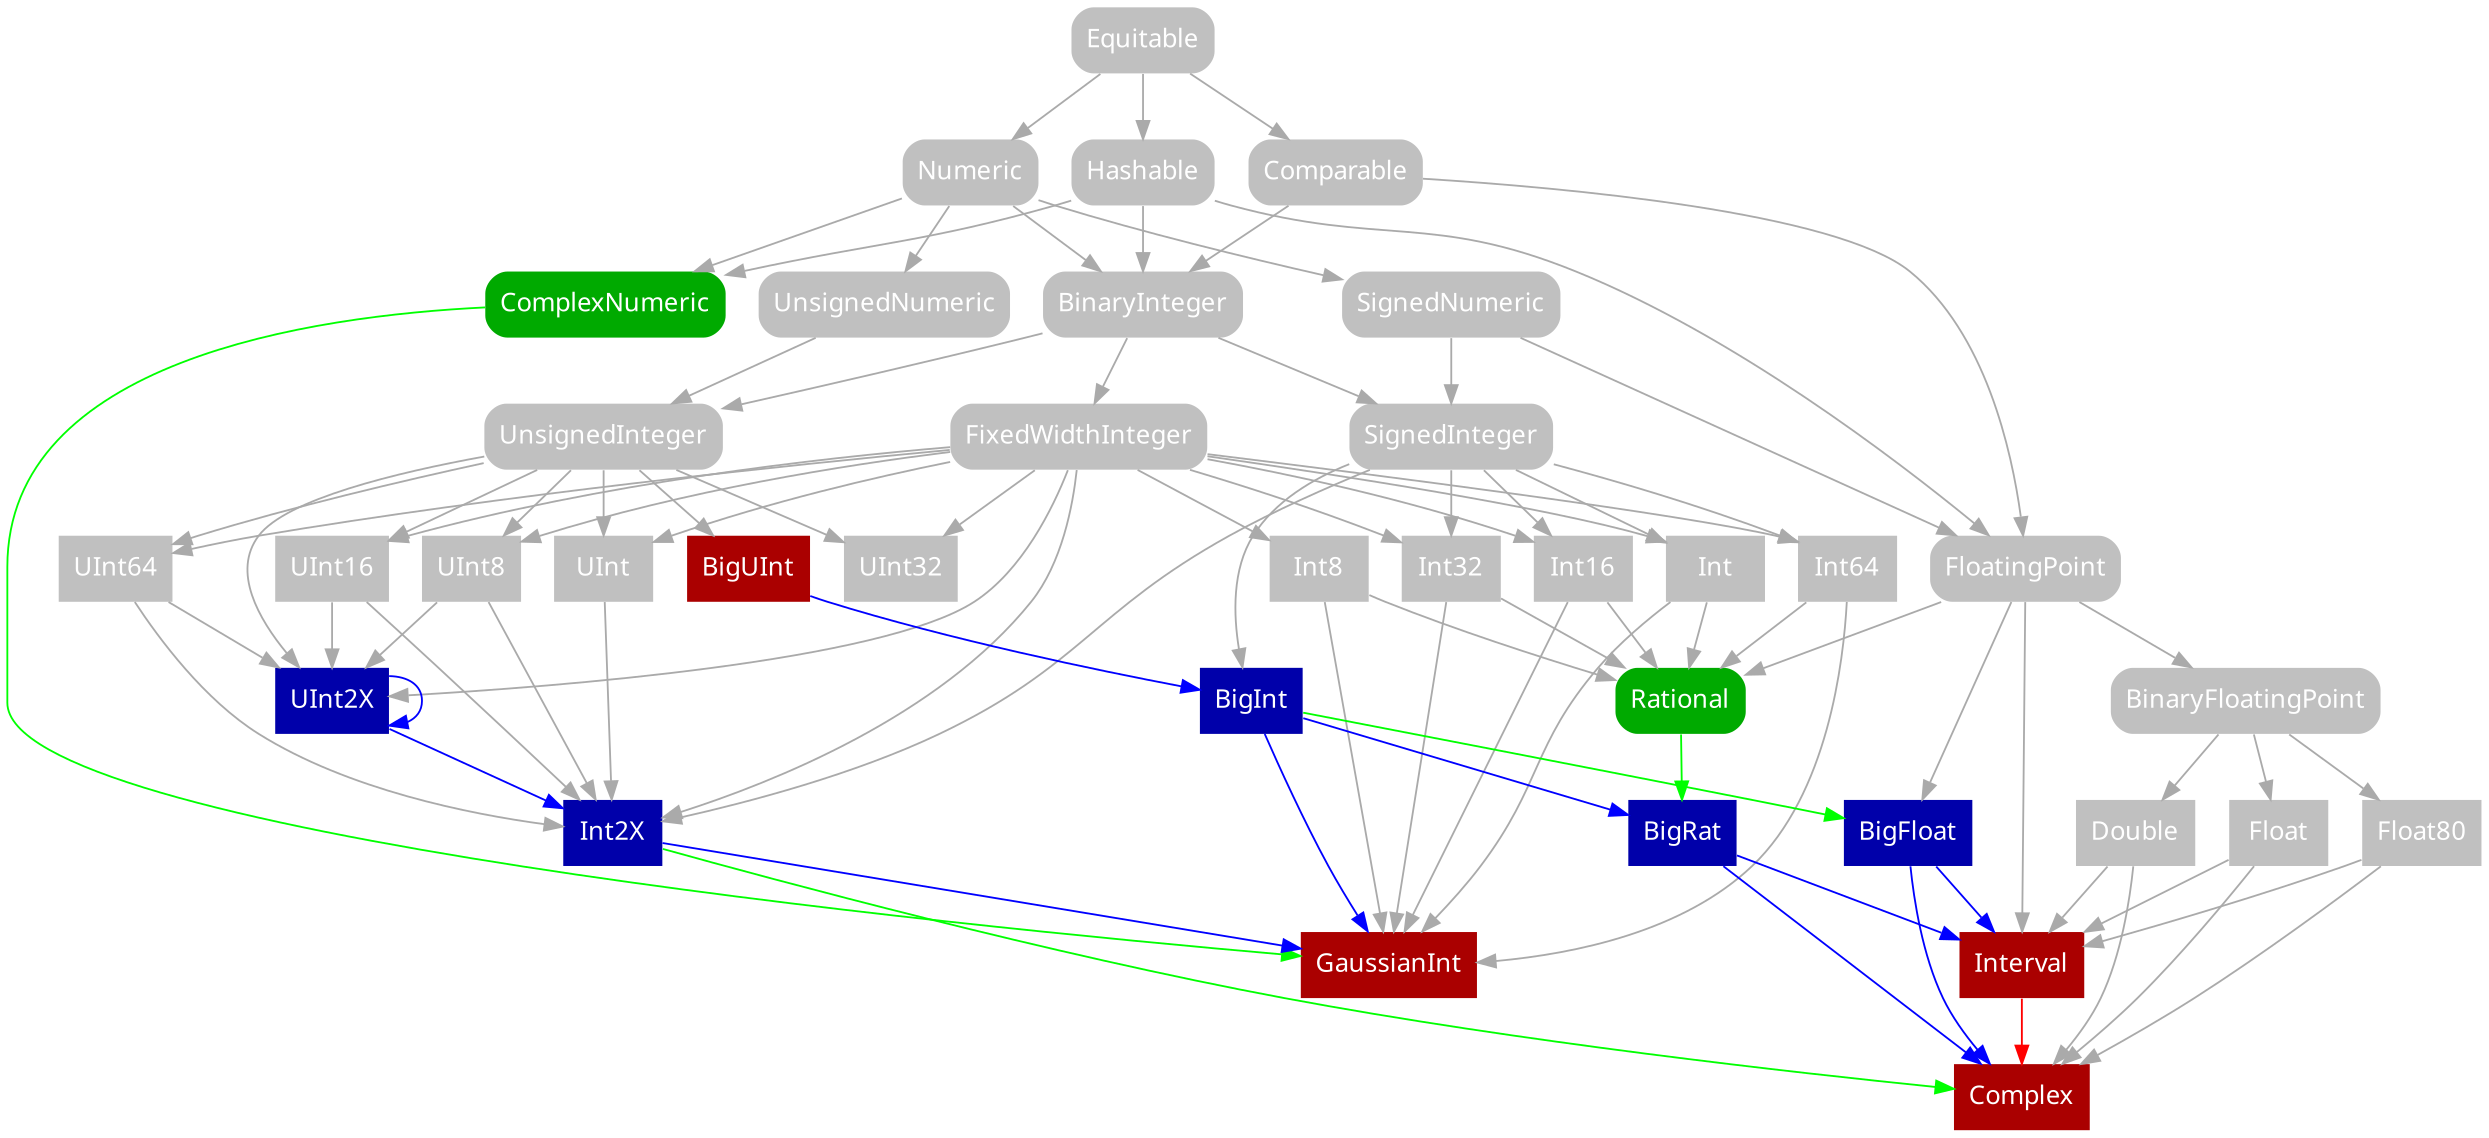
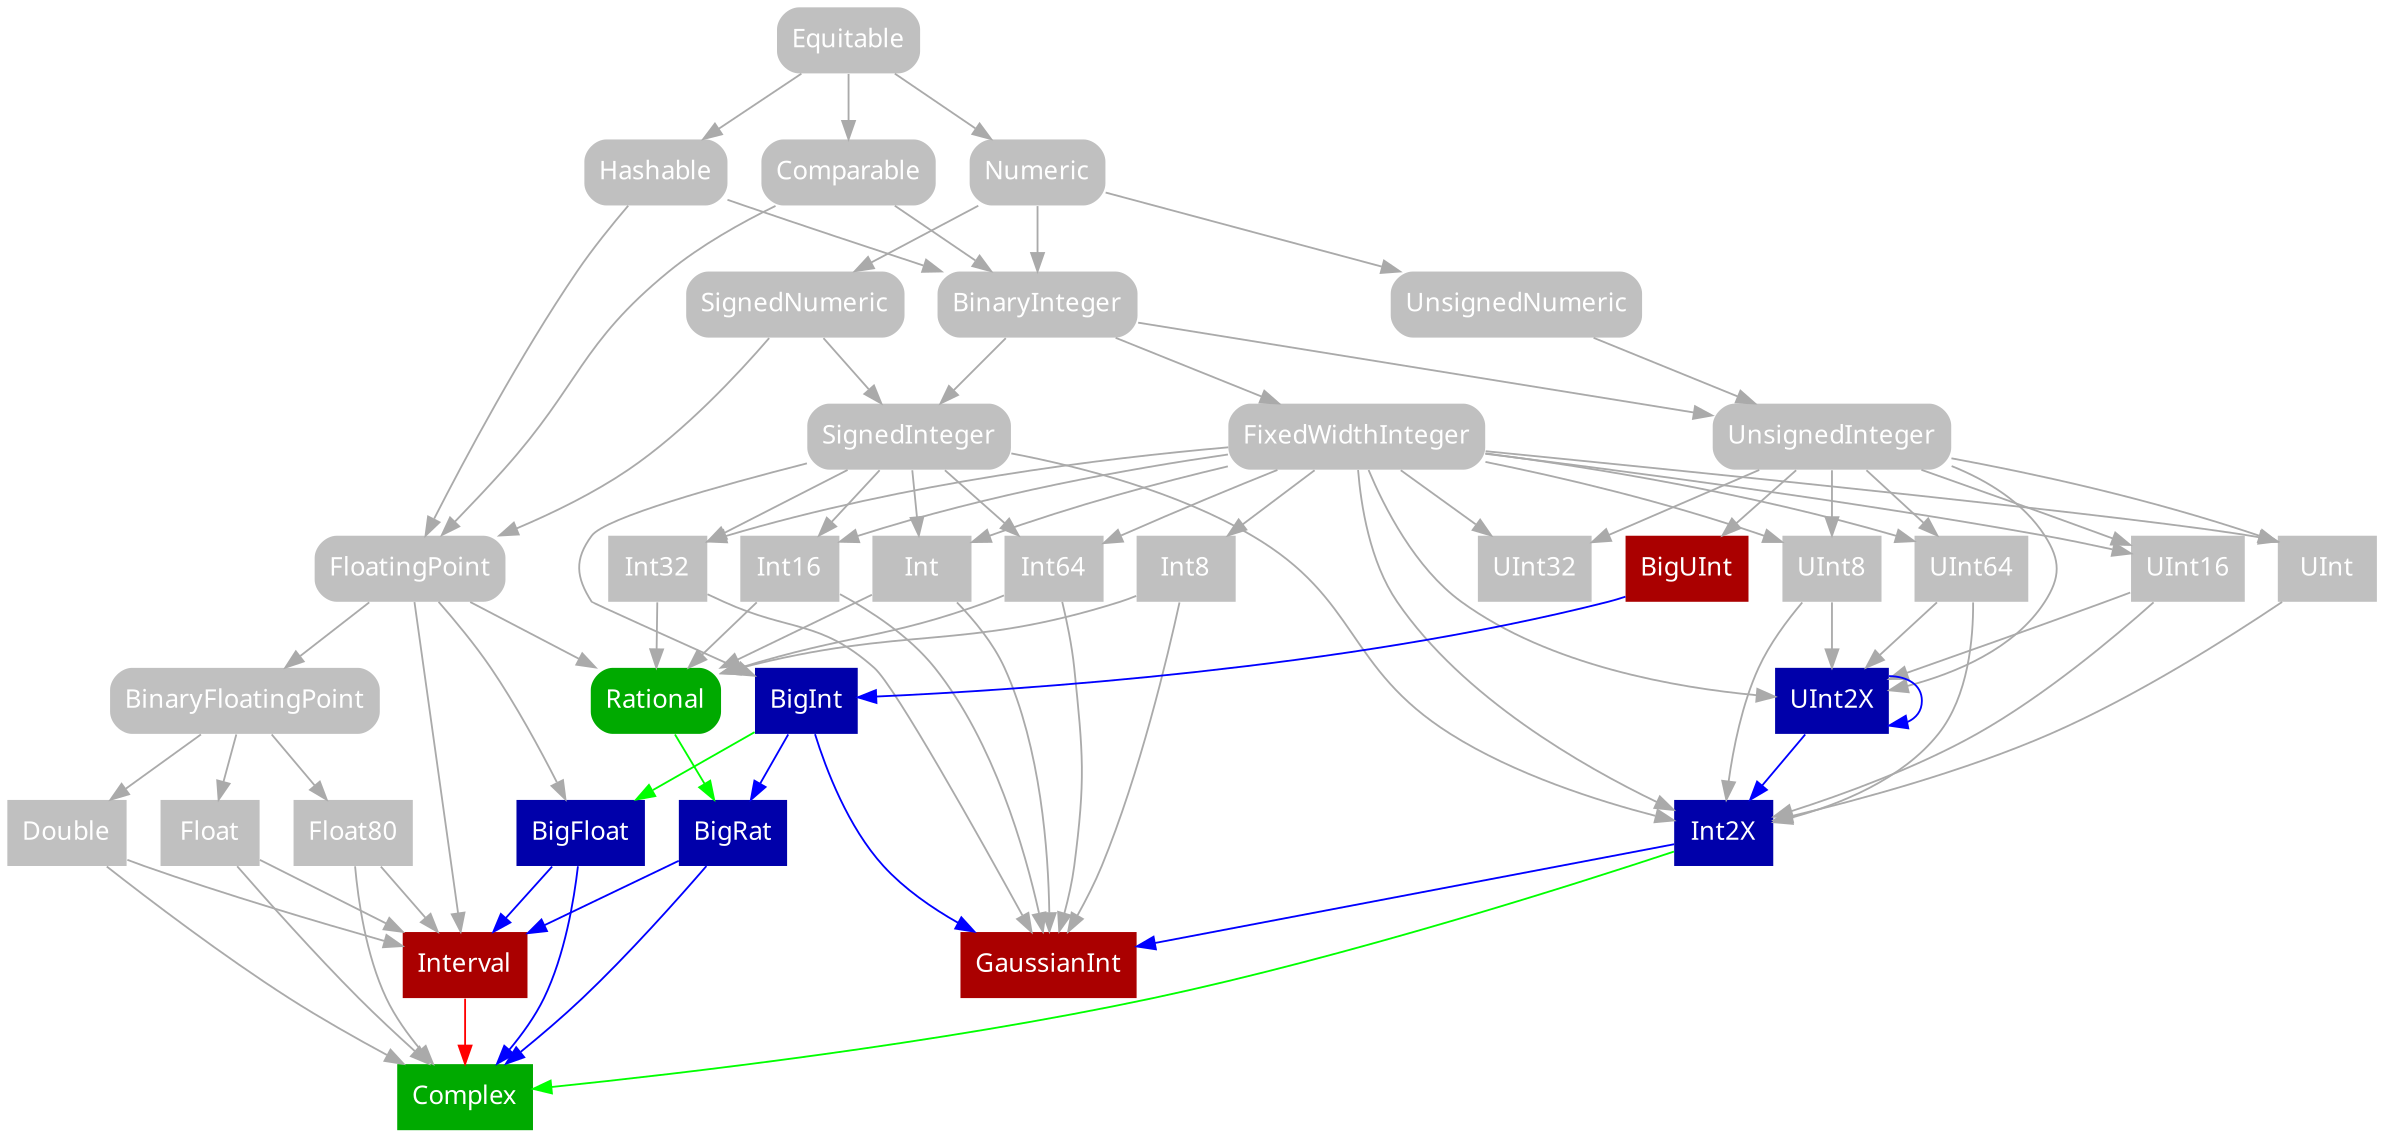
node "ComplexNumeric": removed
node "Complex": fillcolor #aa0000 -> #00aa00
